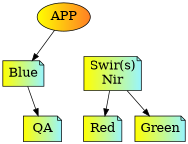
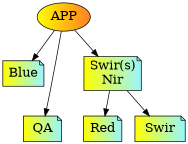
edge "APP" -> "Swir(s) Nir": added
edge "Blue" -> "QA": now "APP" -> "QA"
node "Green": label "Green" -> "Swir"
